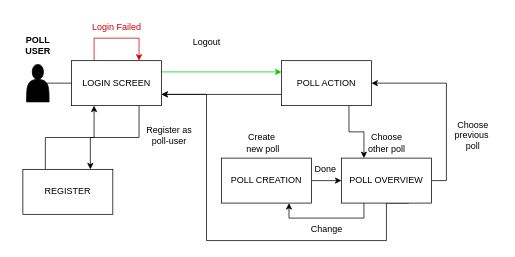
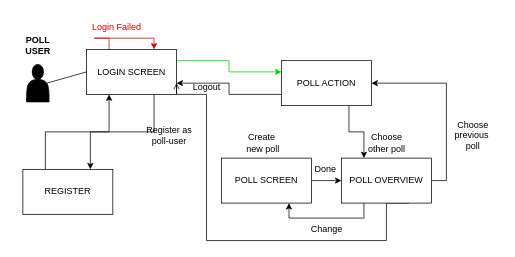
node "Logout": moved (207, 42) -> (207, 87)
node "LOGIN SCREEN": moved (117, 83) -> (132, 72)
node "POLL CREATION": label "POLL CREATION" -> "POLL SCREEN"
